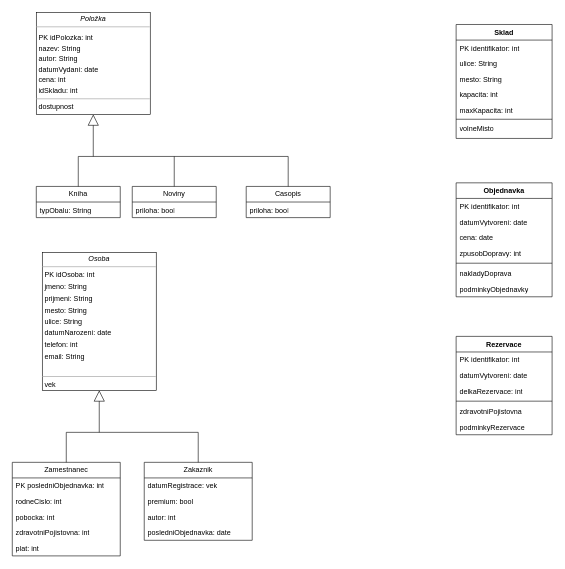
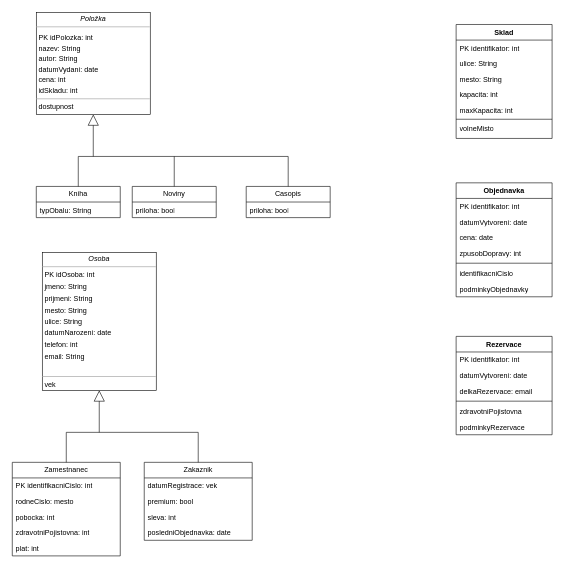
node "nakladyDoprava": label "nakladyDoprava" -> "identifikacniCislo"
node "delkaRezervace: int": label "delkaRezervace: int" -> "delkaRezervace: email"
node "PK posledniObjednavka: int": label "PK posledniObjednavka: int" -> "PK identifikacniCislo: int"
node "rodneCislo: int": label "rodneCislo: int" -> "rodneCislo: mesto"
node "autor: int": label "autor: int" -> "sleva: int"
